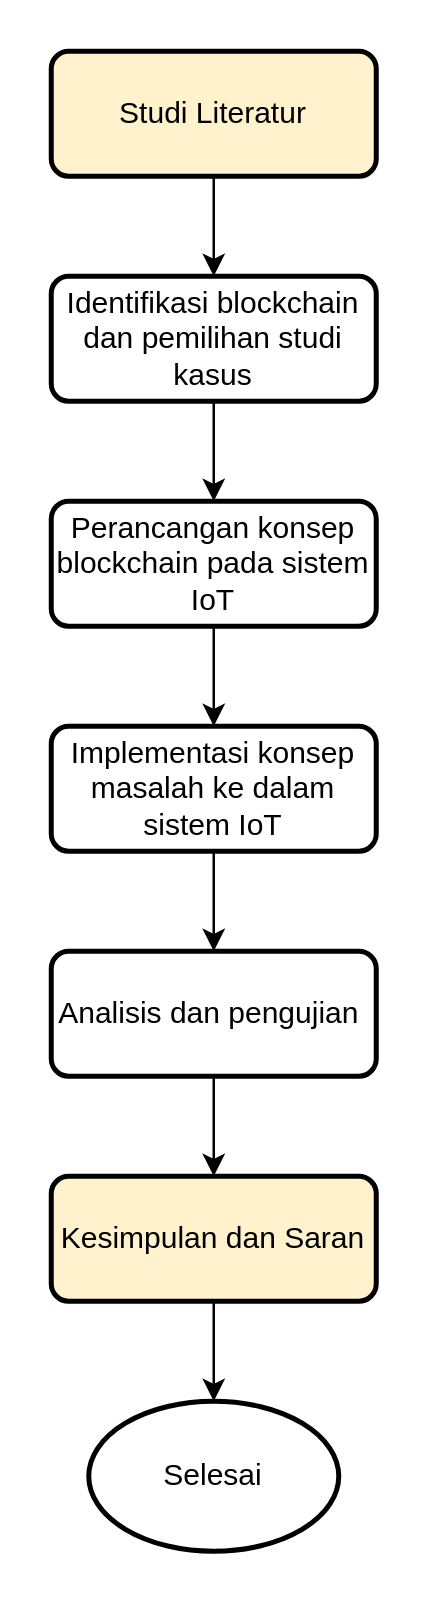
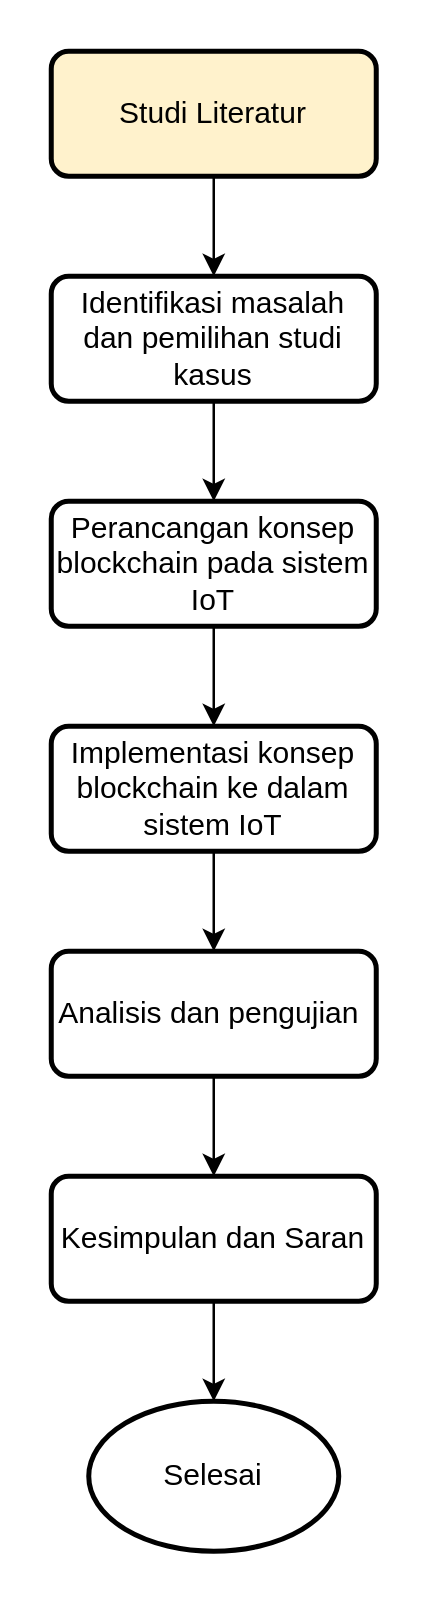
node "Identifikasi blockchain dan pemilihan studi kasus": label "Identifikasi blockchain dan pemilihan studi kasus" -> "Identifikasi masalah dan pemilihan studi kasus"
node "Implementasi konsep masalah ke dalam sistem IoT": label "Implementasi konsep masalah ke dalam sistem IoT" -> "Implementasi konsep blockchain ke dalam sistem IoT"
node "Kesimpulan dan Saran": fillcolor #fff2cc -> #ffffff
